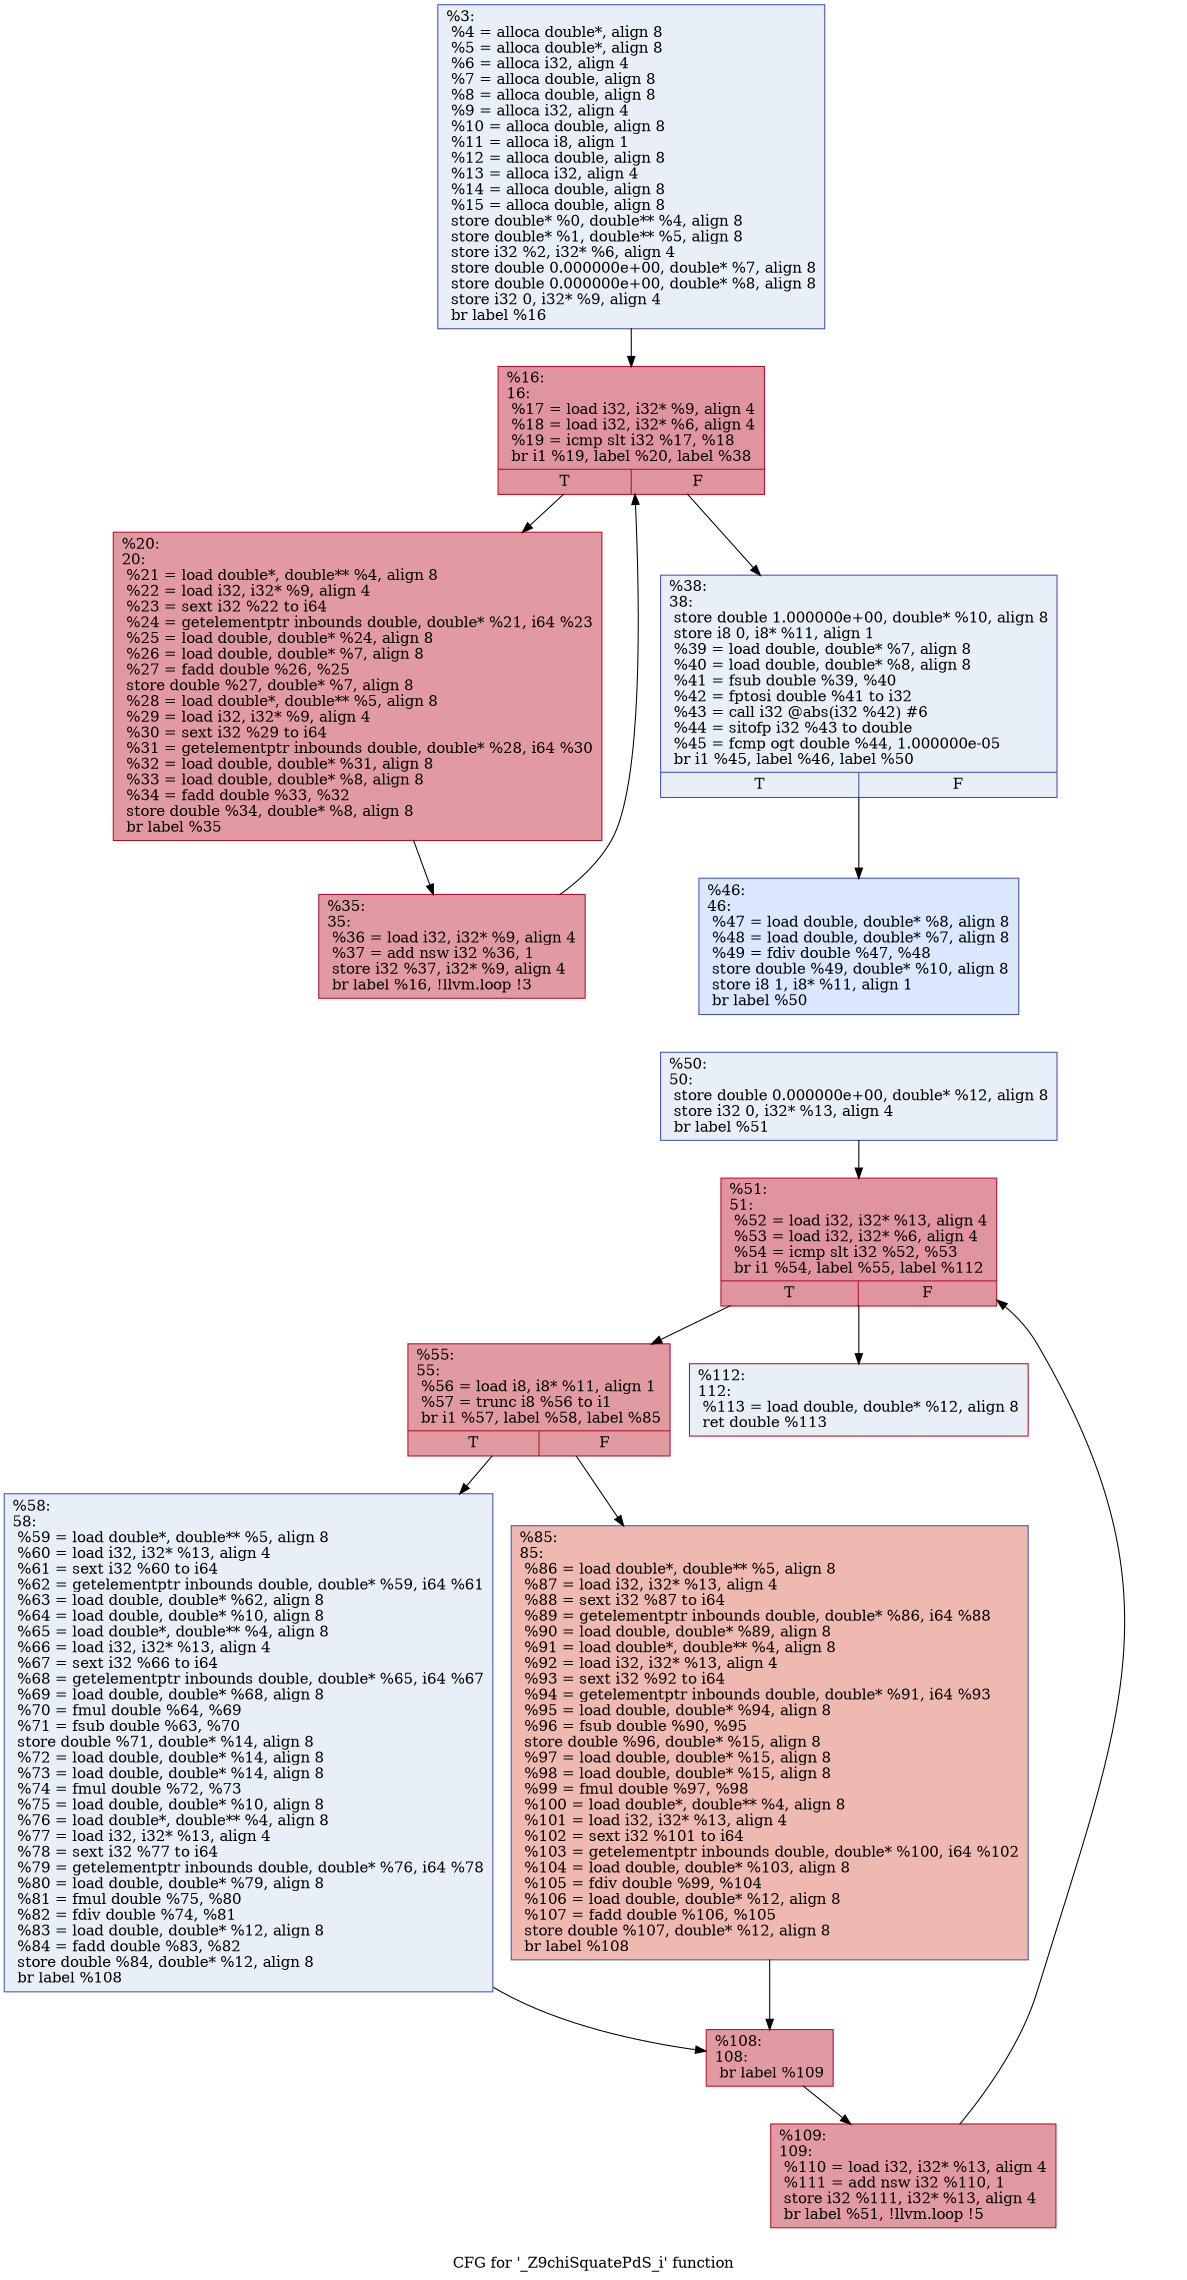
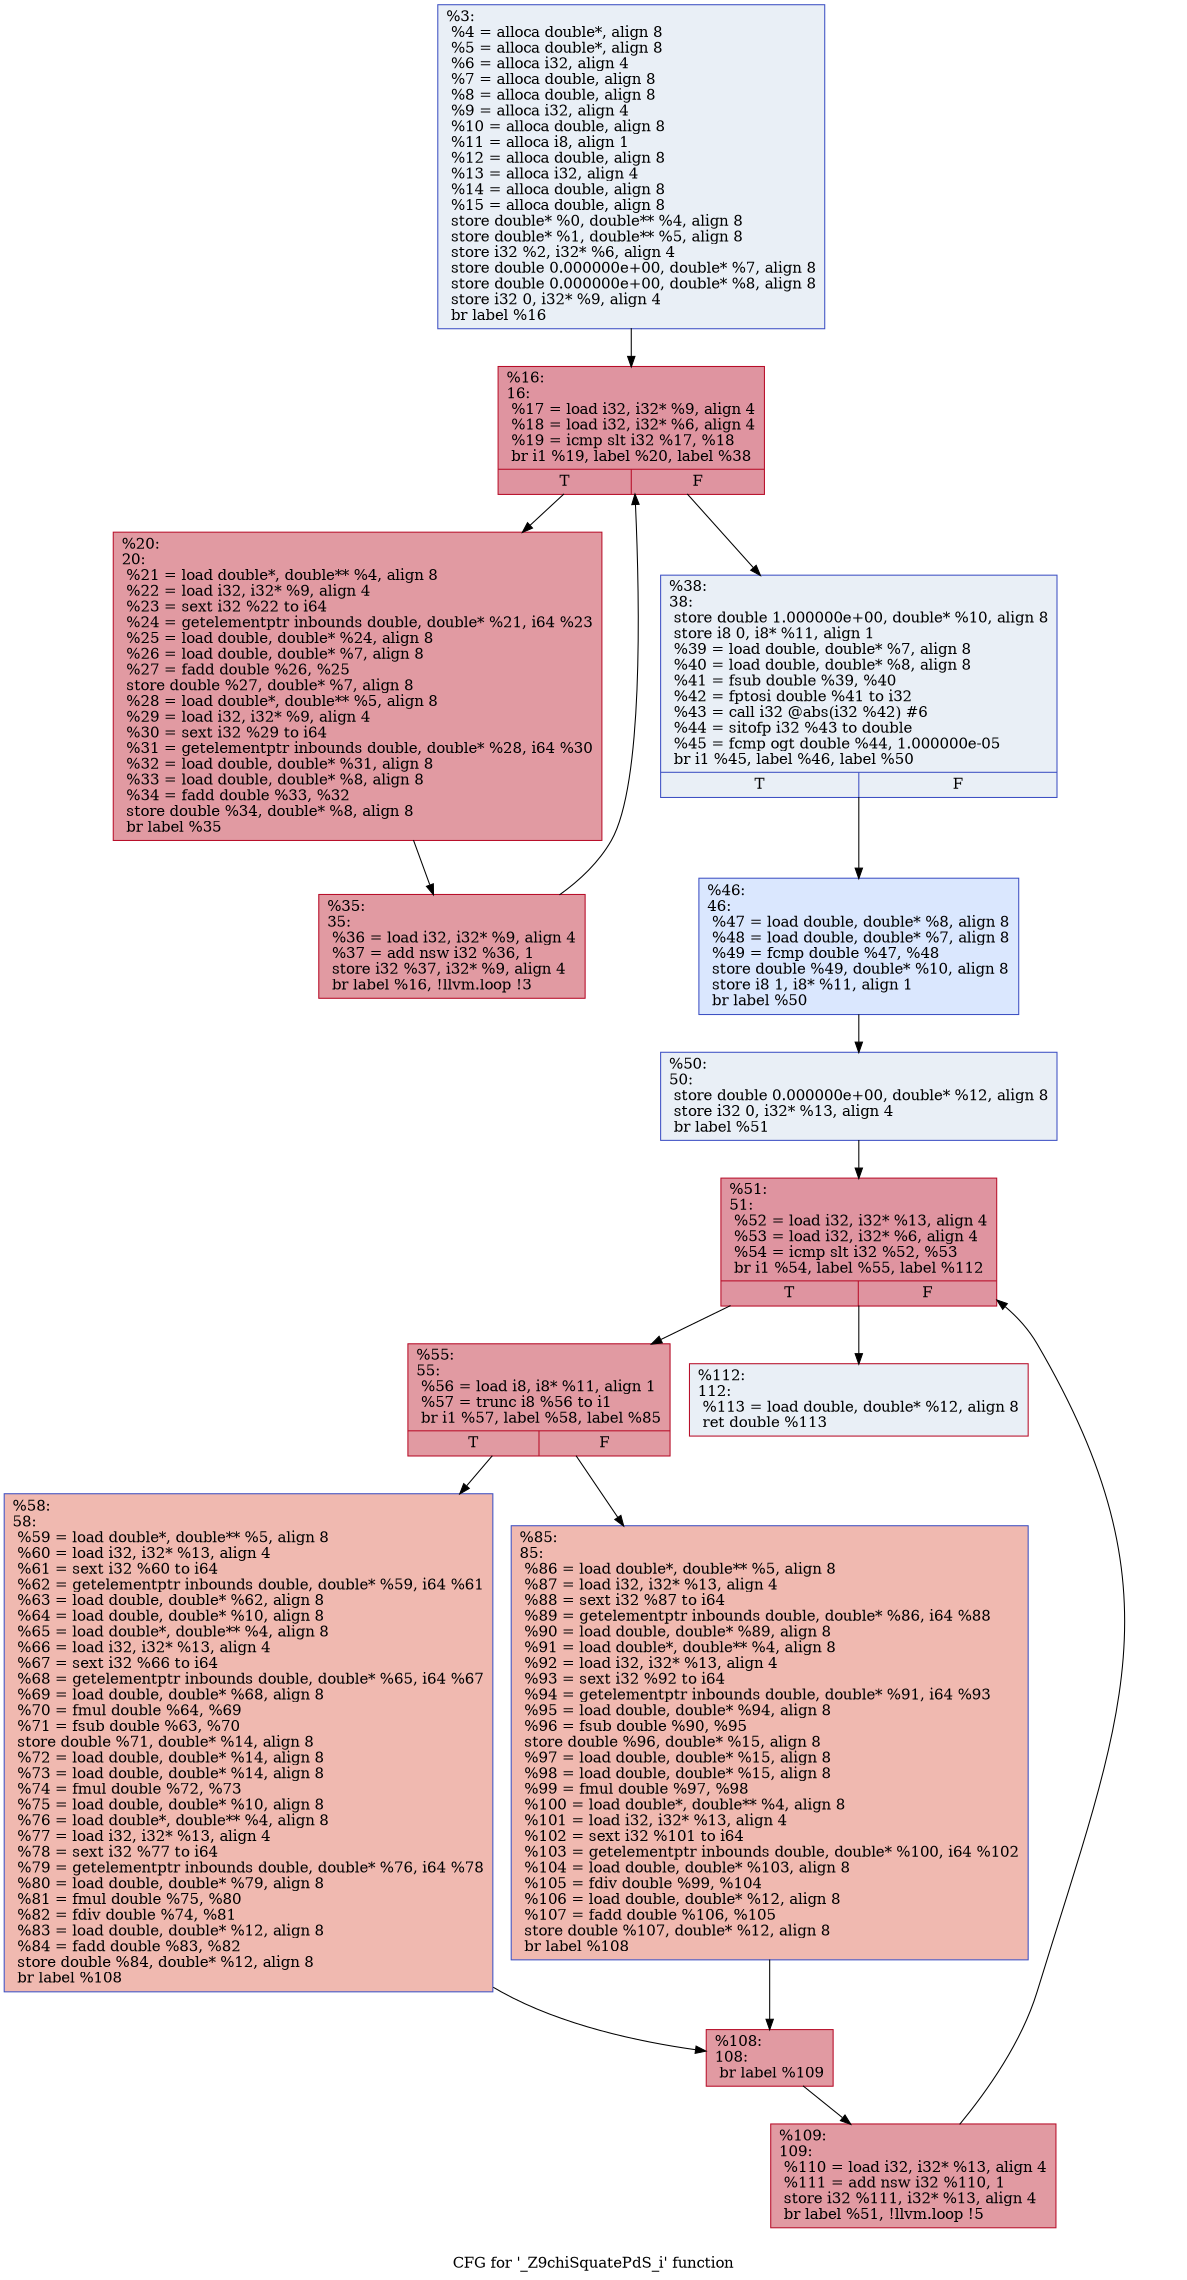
node "%46:": text "%49 = fdiv double %47, %48" -> "%49 = fcmp double %47, %48"
edge "%46:" -> "%50:": added
node "%58:": fillcolor #cedaeb70 -> #de614d70
